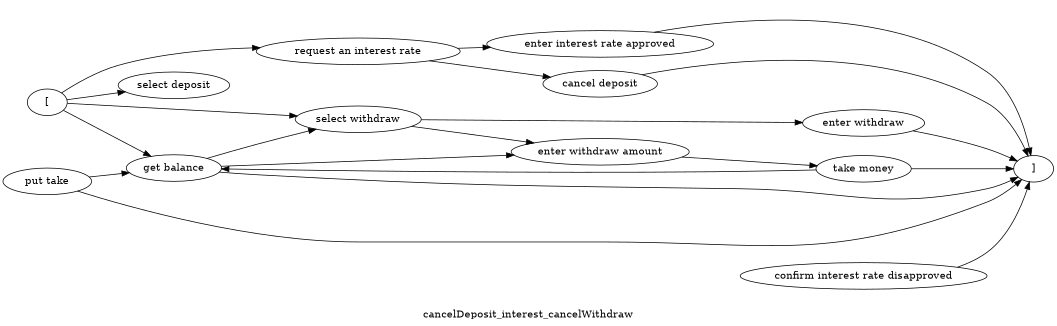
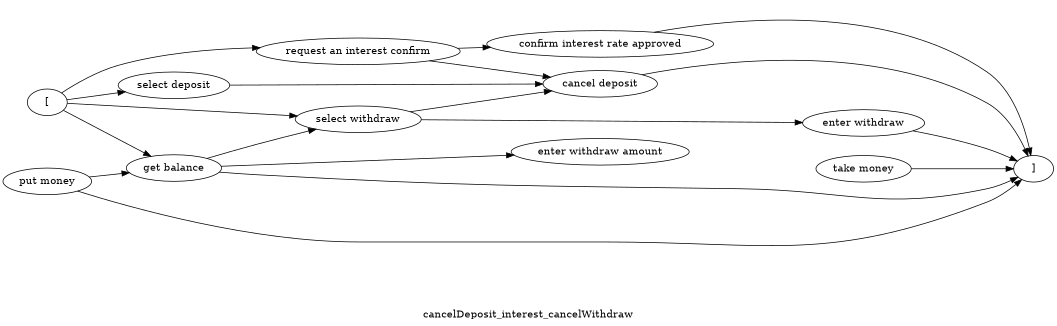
node "enter interest rate approved": label "enter interest rate approved" -> "confirm interest rate approved"
node "request an interest rate": label "request an interest rate" -> "request an interest confirm"
edge "select deposit" -> "cancel deposit": added
edge "select withdraw" -> "enter withdraw amount": now "select withdraw" -> "cancel deposit"
edge "enter withdraw amount" -> "take money": removed
edge "take money" -> "get balance": removed
node "put take": label "put take" -> "put money"
node "confirm interest rate disapproved": removed
